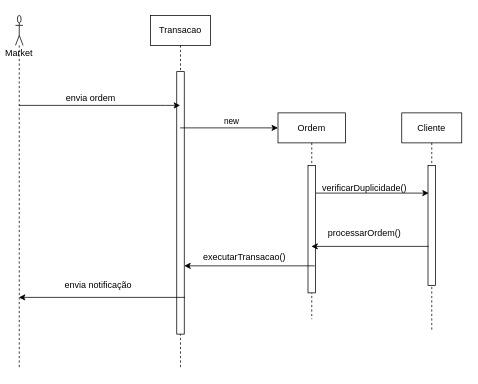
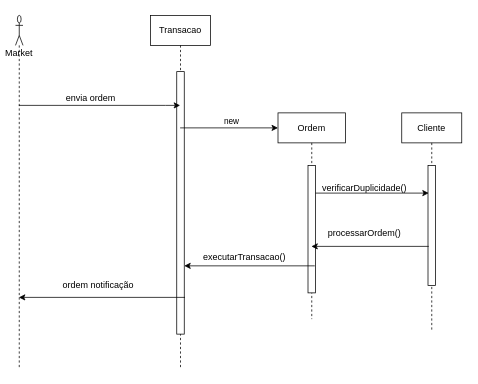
node "envia notificação": label "envia notificação" -> "ordem notificação"
